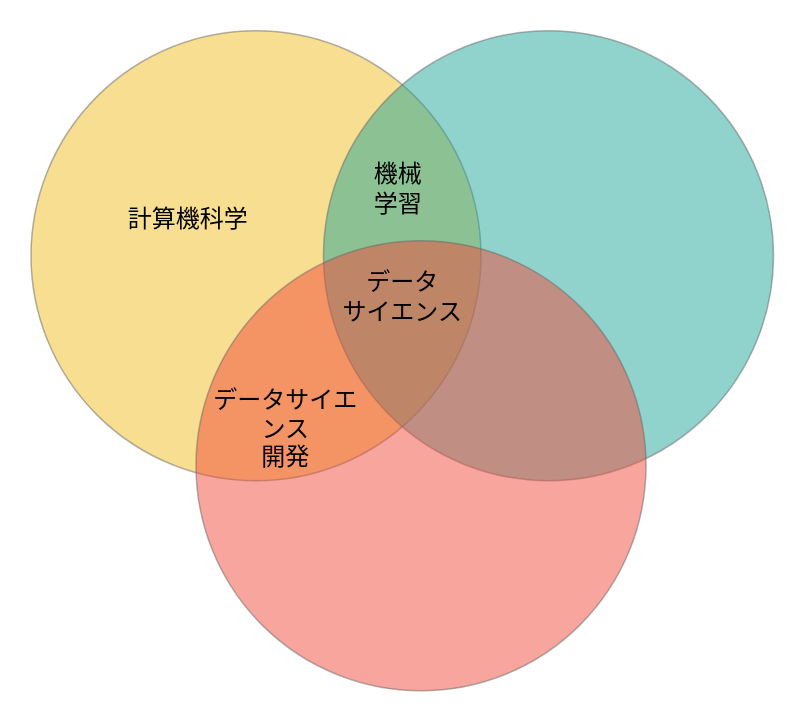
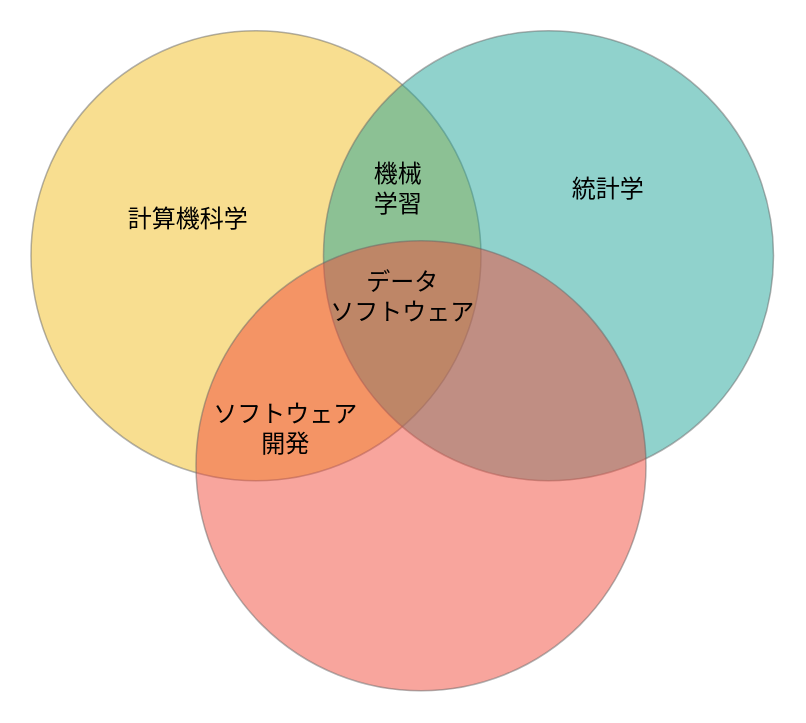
node "統計学": added
node "データサイエンス": label "データサイエンス" -> "データソフトウェア"
node "データサイエンス 開発": label "データサイエンス 開発" -> "ソフトウェア 開発"
